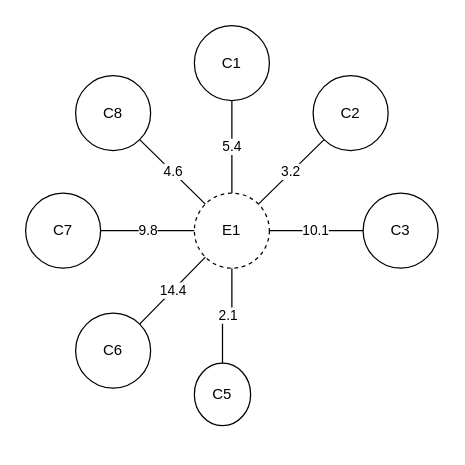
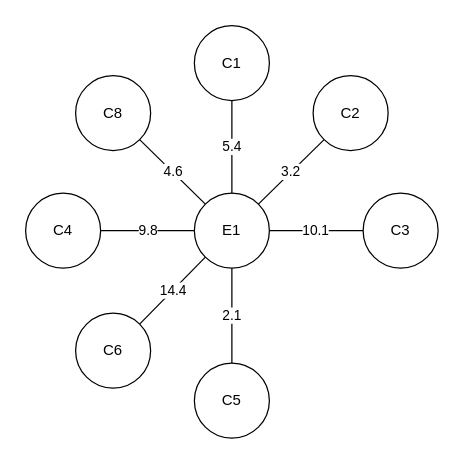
node "C7": label "C7" -> "C4"
node "E1": style dashed -> solid
node "C5": size 56x63 -> 75x75
